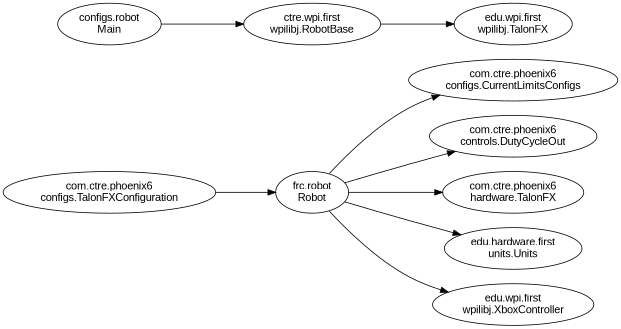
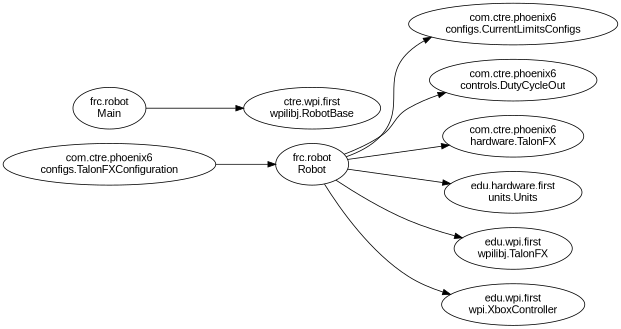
node "configs.robot Main": label "configs.robot Main" -> "frc.robot Main"
edge "ctre.wpi.first wpilibj.RobotBase" -> "edu.wpi.first wpilibj.TalonFX": now "frc.robot Robot" -> "edu.wpi.first wpilibj.TalonFX"
node "edu.wpi.first wpilibj.XboxController": label "edu.wpi.first wpilibj.XboxController" -> "edu.wpi.first wpi.XboxController"
